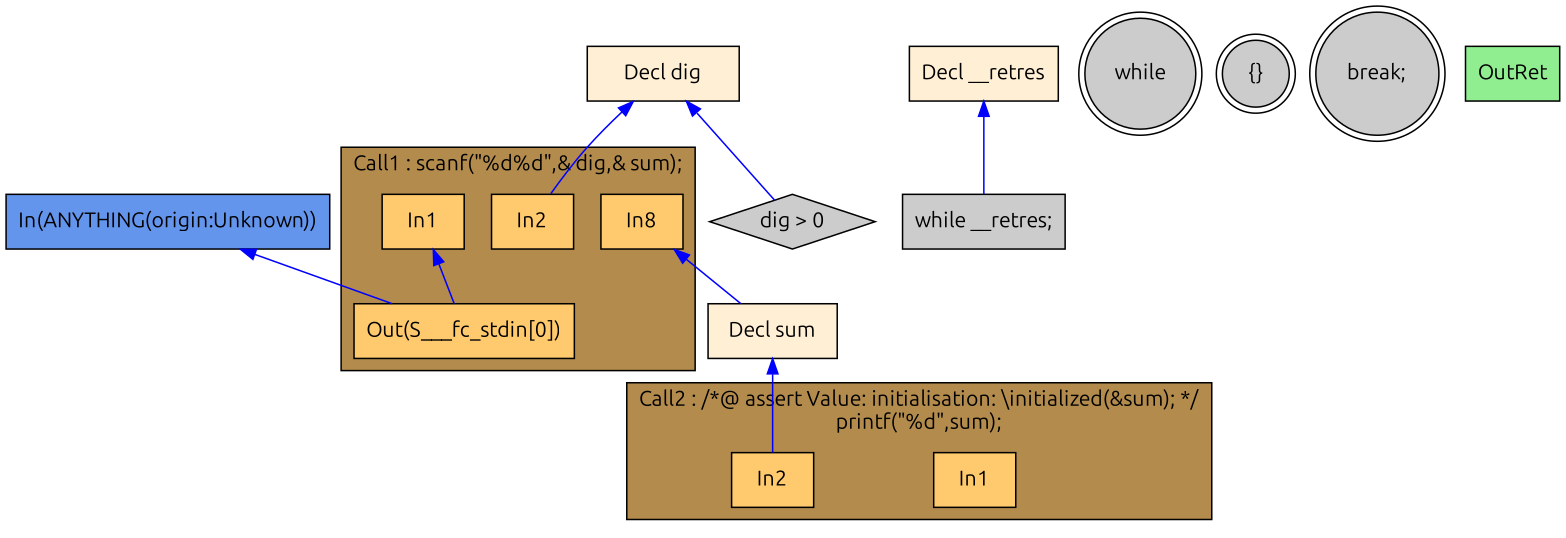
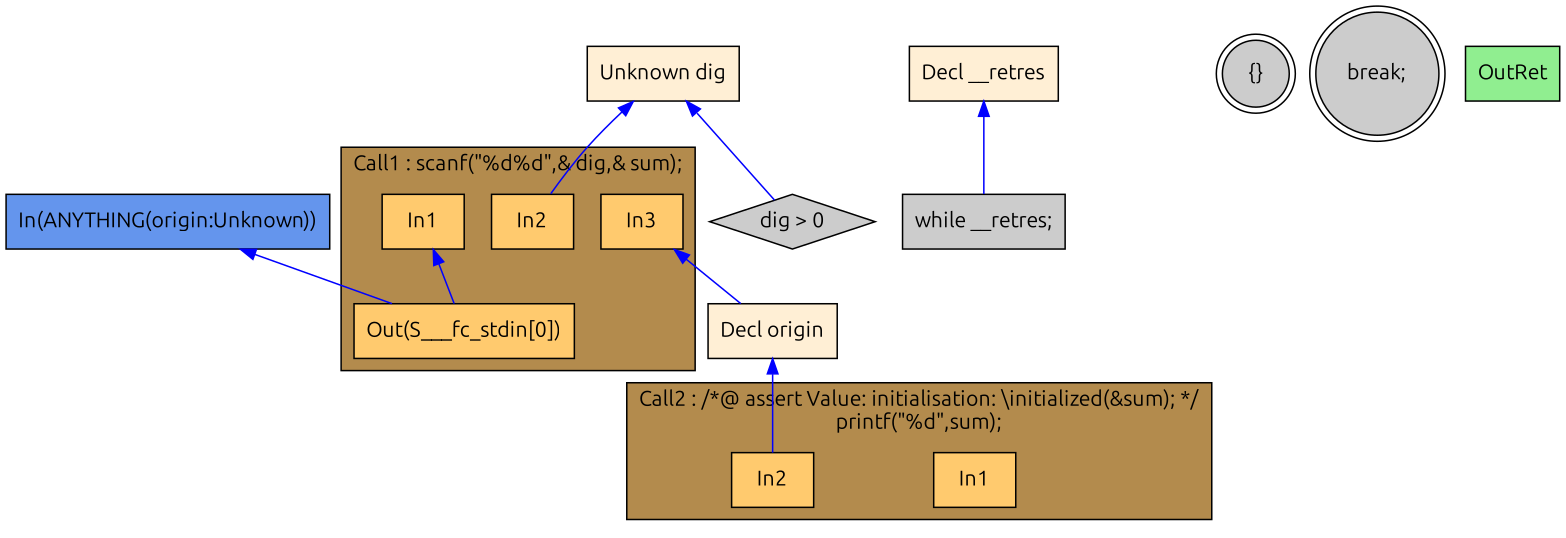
node "Decl dig": label "Decl dig" -> "Unknown dig"
node "while": removed
node "In8": label "In8" -> "In3"
node "Decl sum": label "Decl sum" -> "Decl origin"
